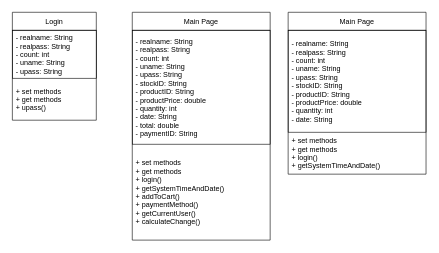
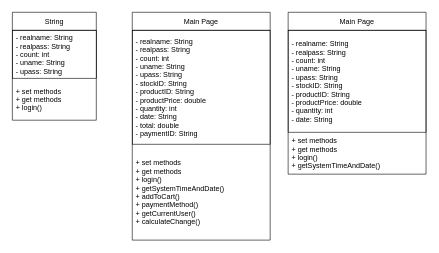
node "Login": label "Login" -> "String"
node "+ set methods + get methods + upass()": label "+ set methods + get methods + upass()" -> "+ set methods + get methods + login()"
